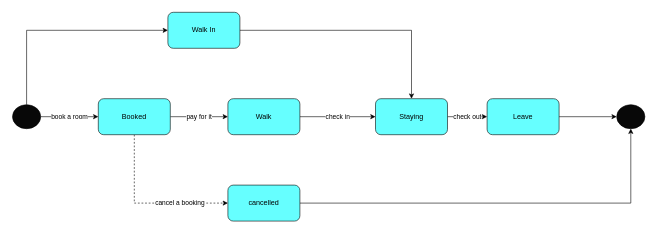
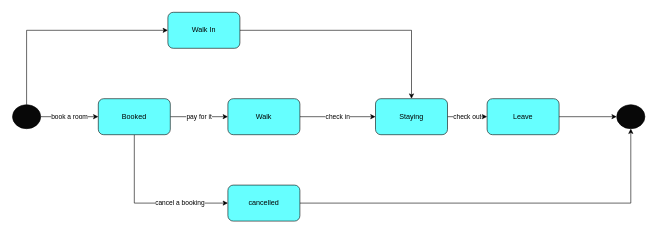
edge "Booked" -> "cancelled": style dashed -> solid
